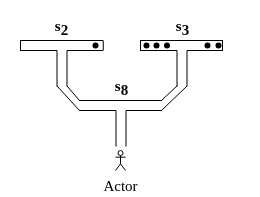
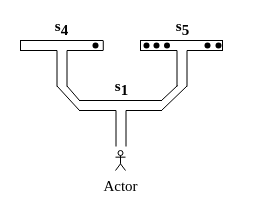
node "s2": label "s2" -> "s4"
node "s3": label "s3" -> "s5"
node "s8": label "s8" -> "s1"
